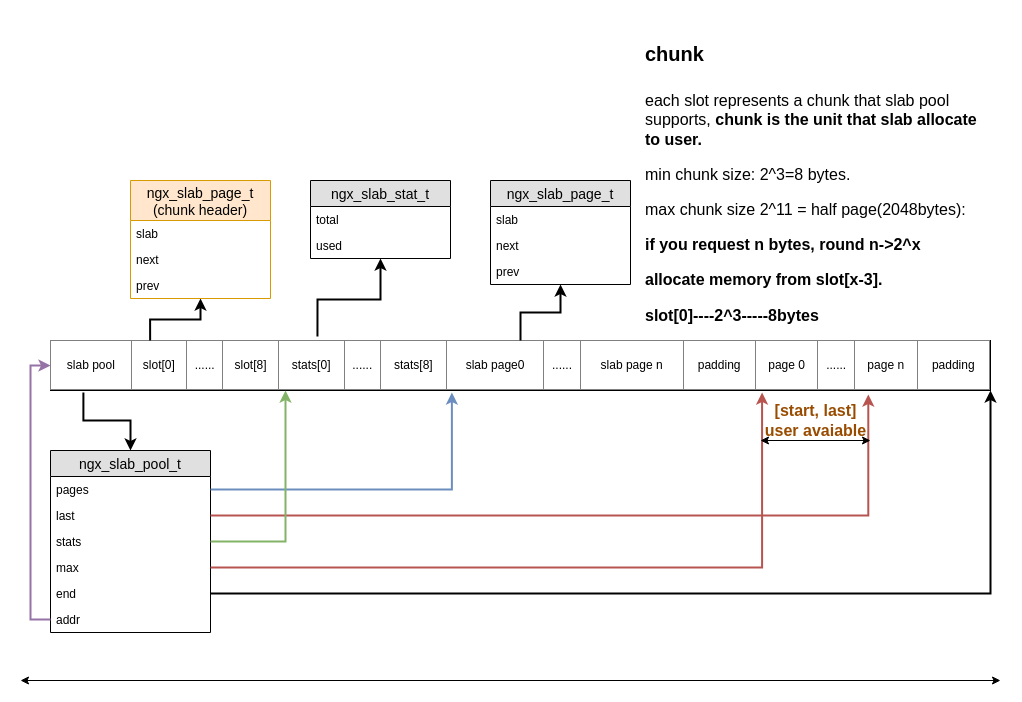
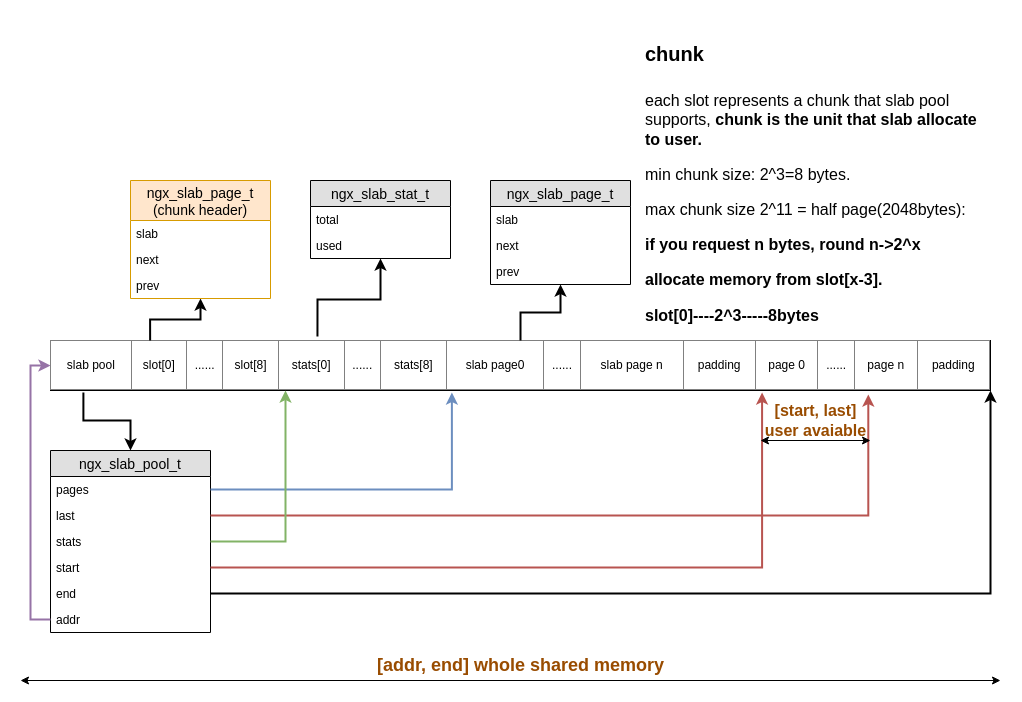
node "max": label "max" -> "start"
node "[addr, end] whole shared memory": added
